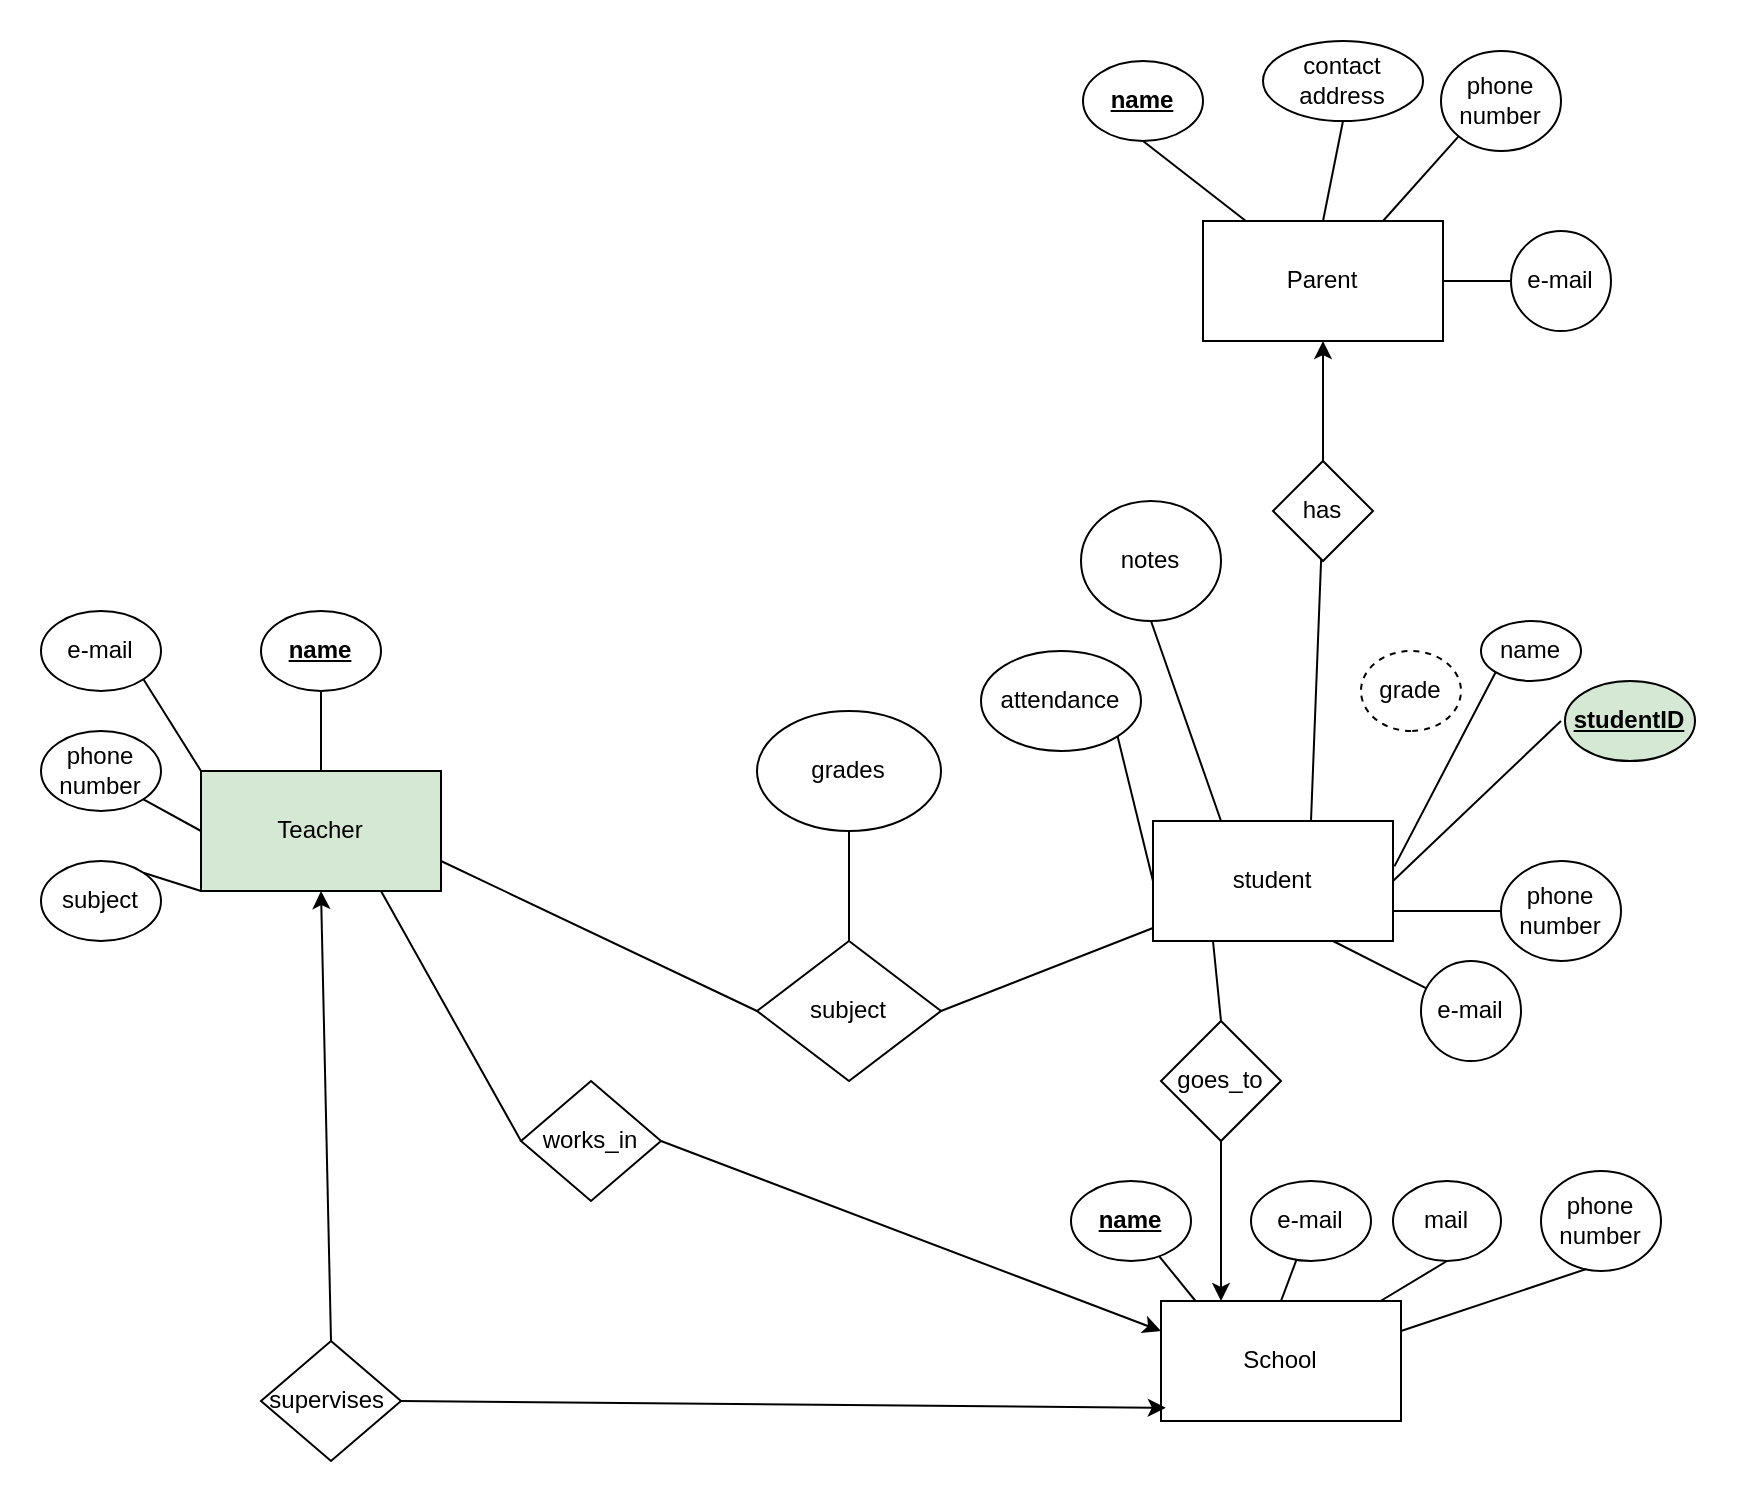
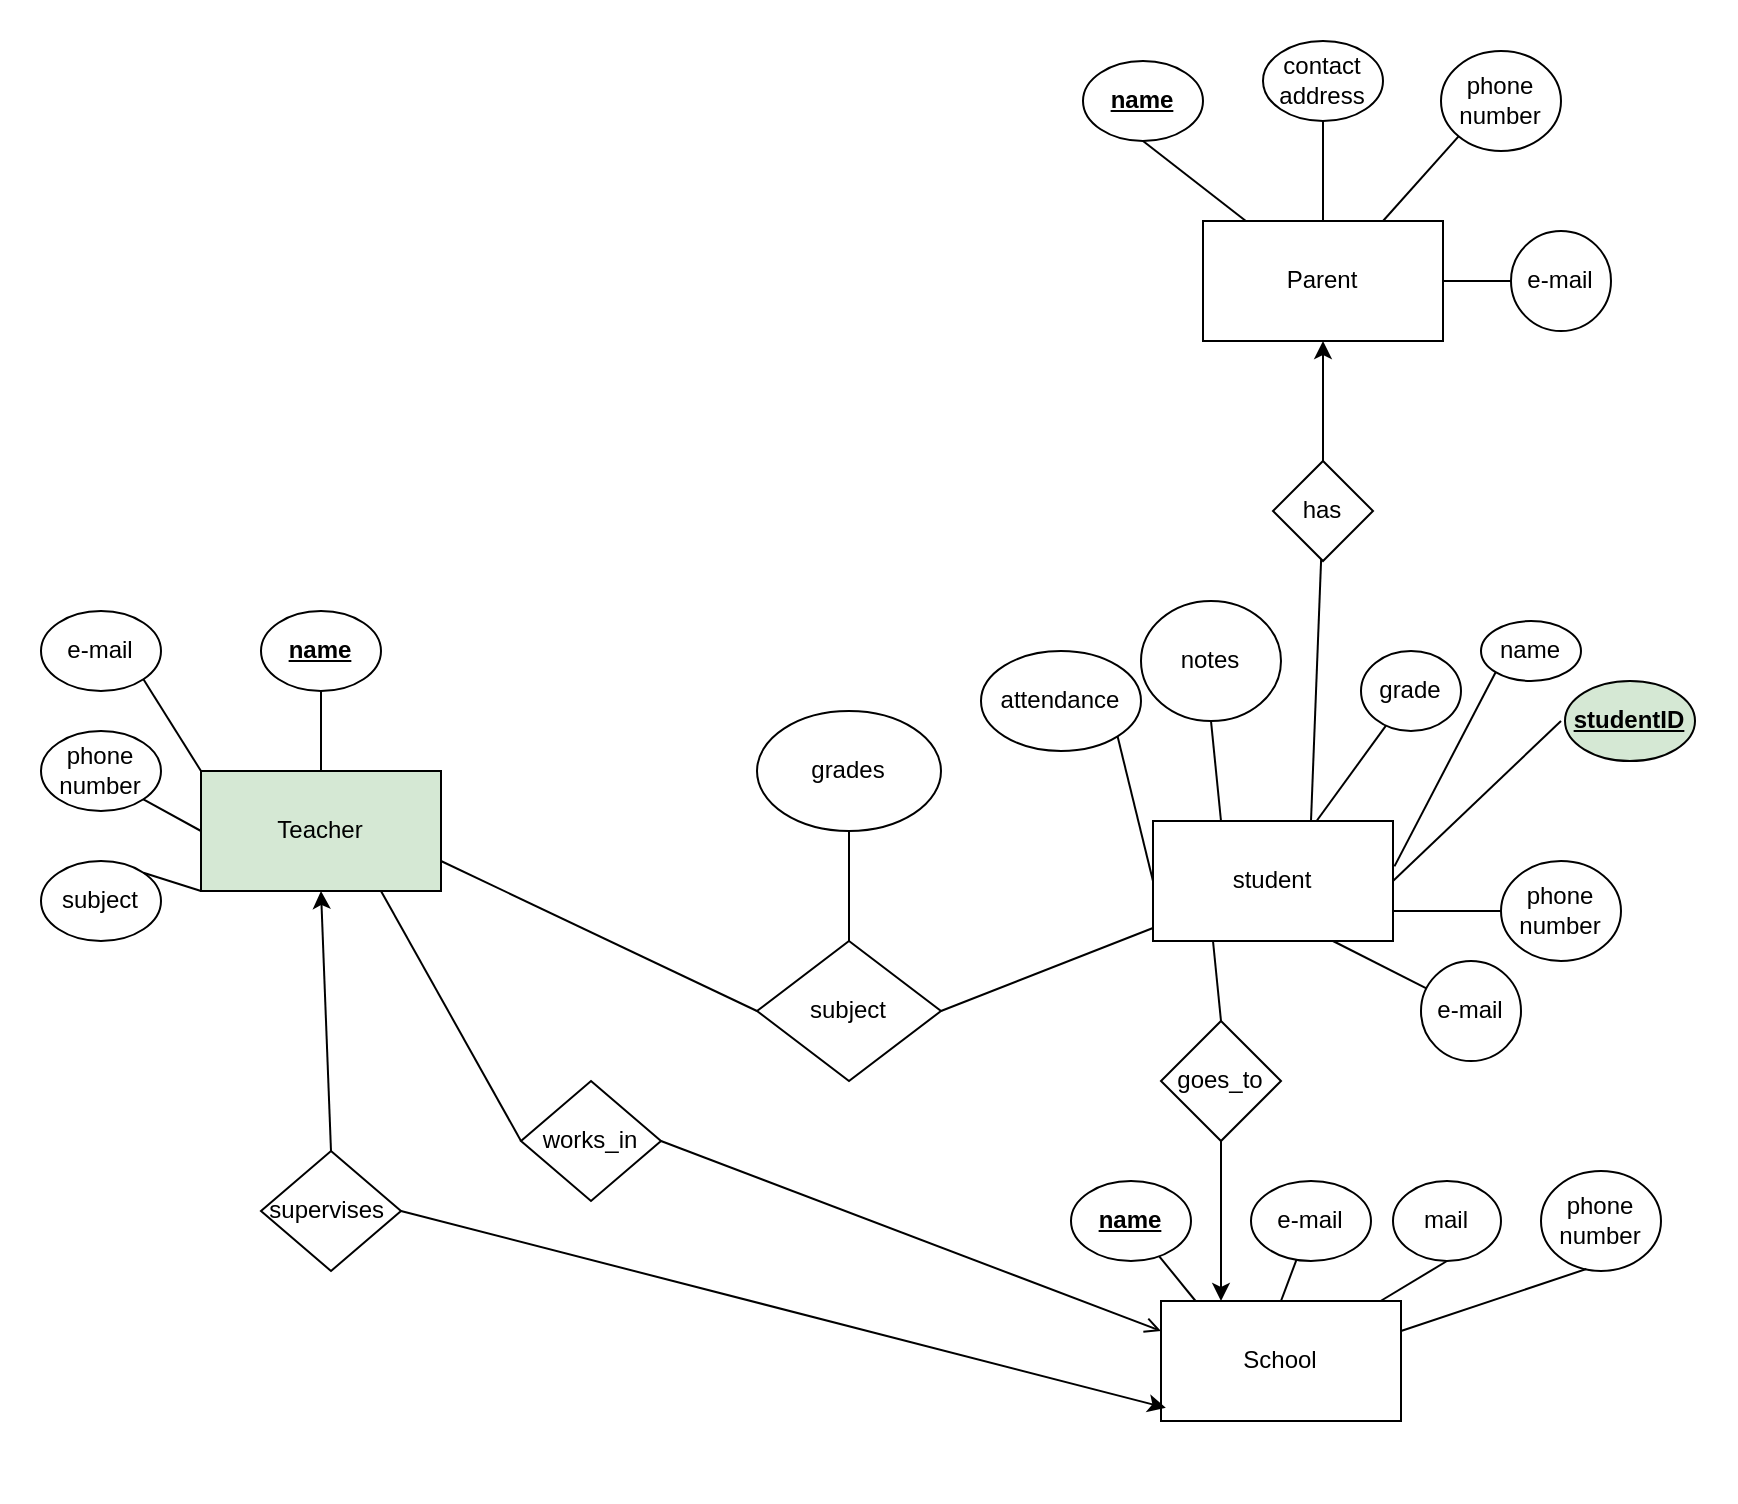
node "contact address": size 160x80 -> 120x80
node "notes": moved (1151, 561) -> (1211, 661)
node "grade": style dashed -> solid
edge "grade" -- "student": added
edge "works_in" -> "School": arrowhead classic -> open
node "supervises": moved (331, 1401) -> (331, 1211)
